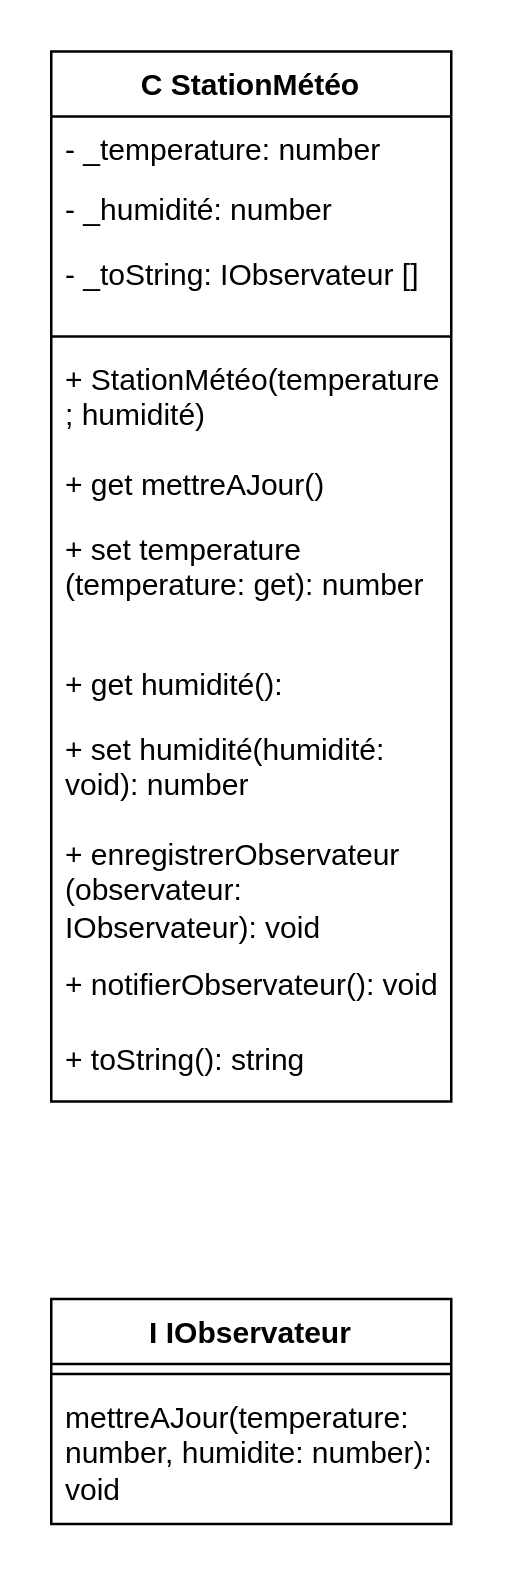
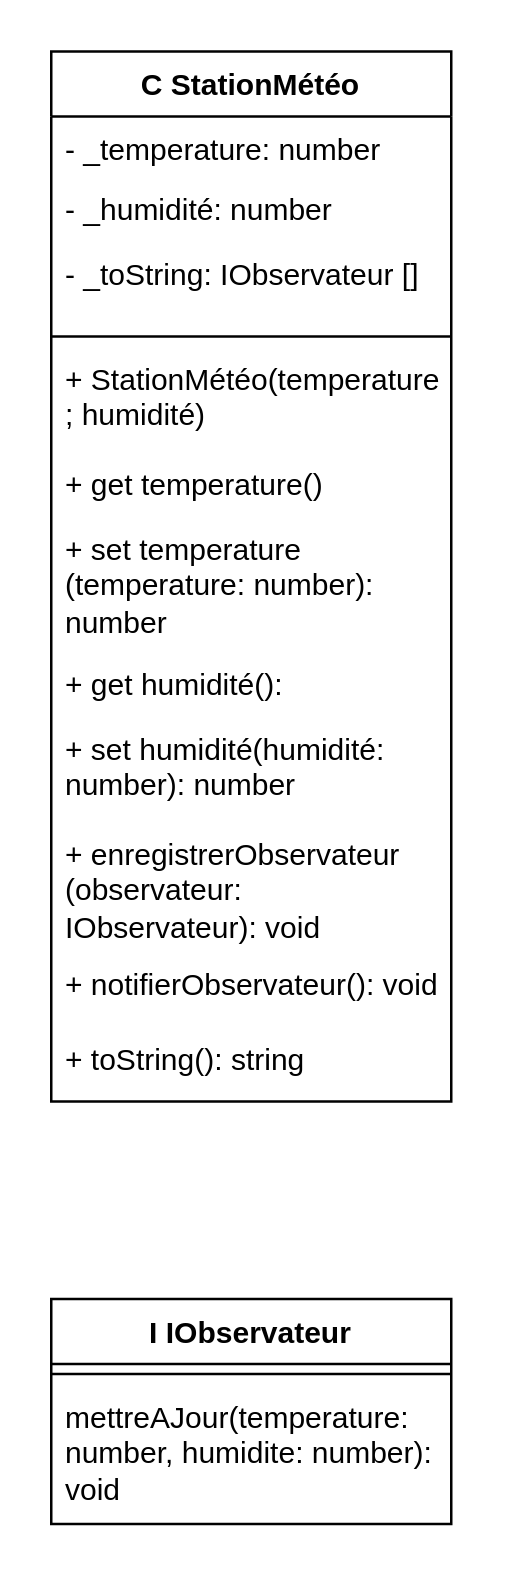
node "+ get mettreAJour()": label "+ get mettreAJour()" -> "+ get temperature()"
node "+ set temperature (temperature: get): number": label "+ set temperature (temperature: get): number" -> "+ set temperature (temperature: number): number"
node "+ set humidité(humidité: void): number": label "+ set humidité(humidité: void): number" -> "+ set humidité(humidité: number): number"
